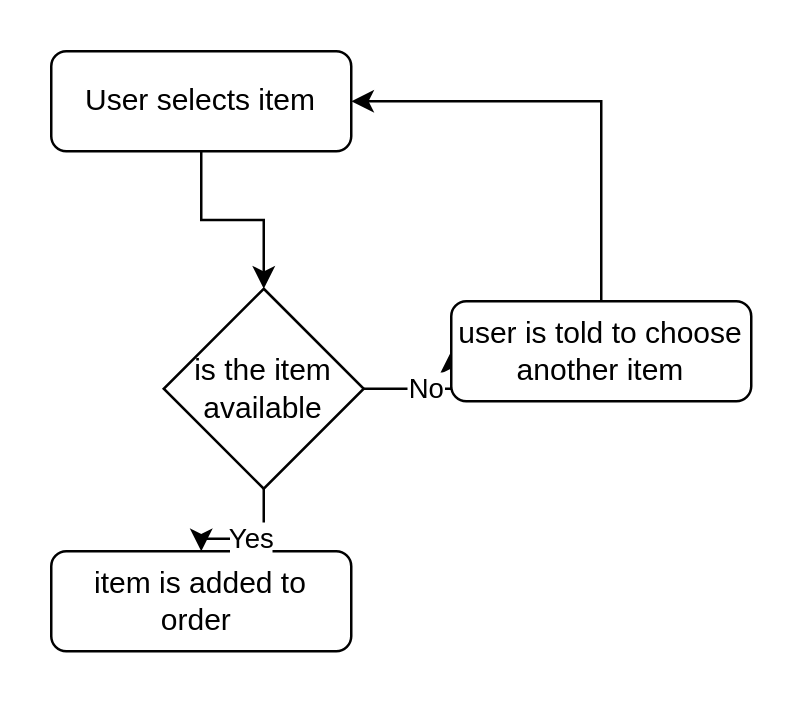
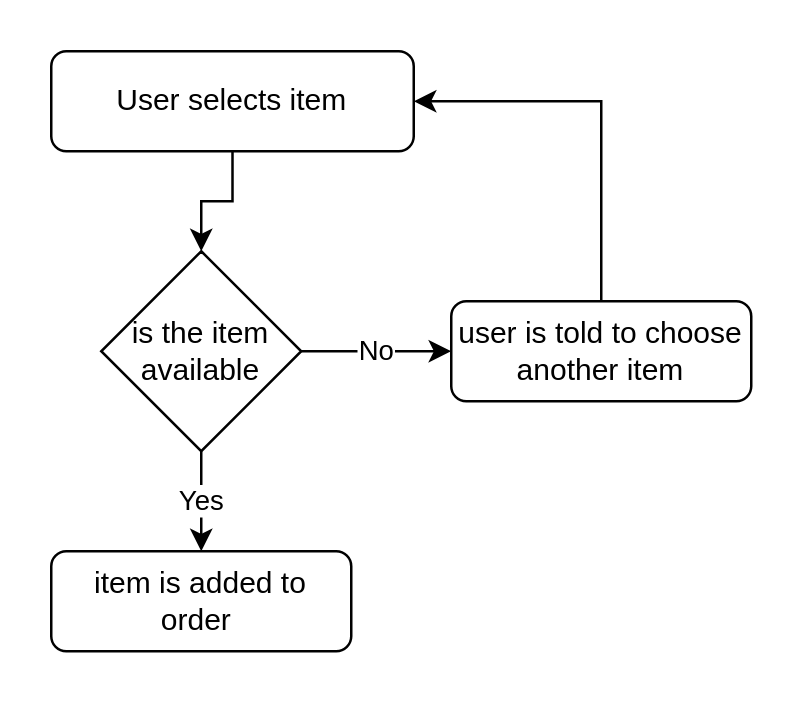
node "User selects item": size 300x100 -> 363x100
node "is the item available": moved (264, 389) -> (201, 351)
